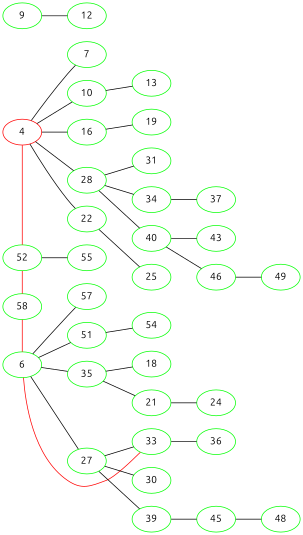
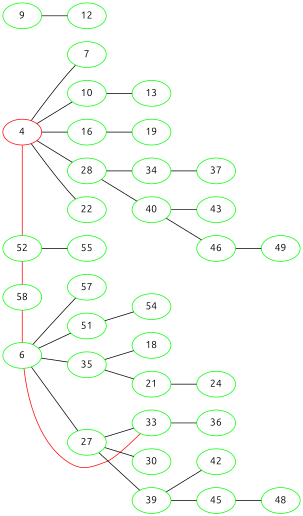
node "31": removed
node "25": removed
node "42": added
